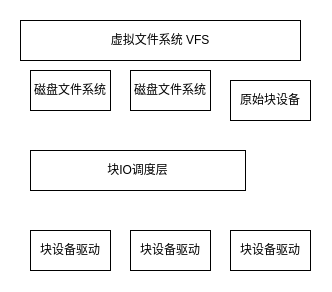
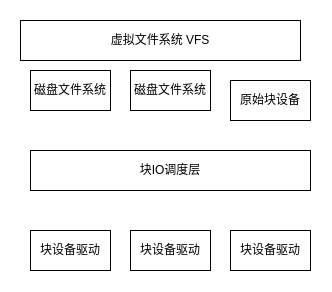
node "块IO调度层": size 215x40 -> 280x40
